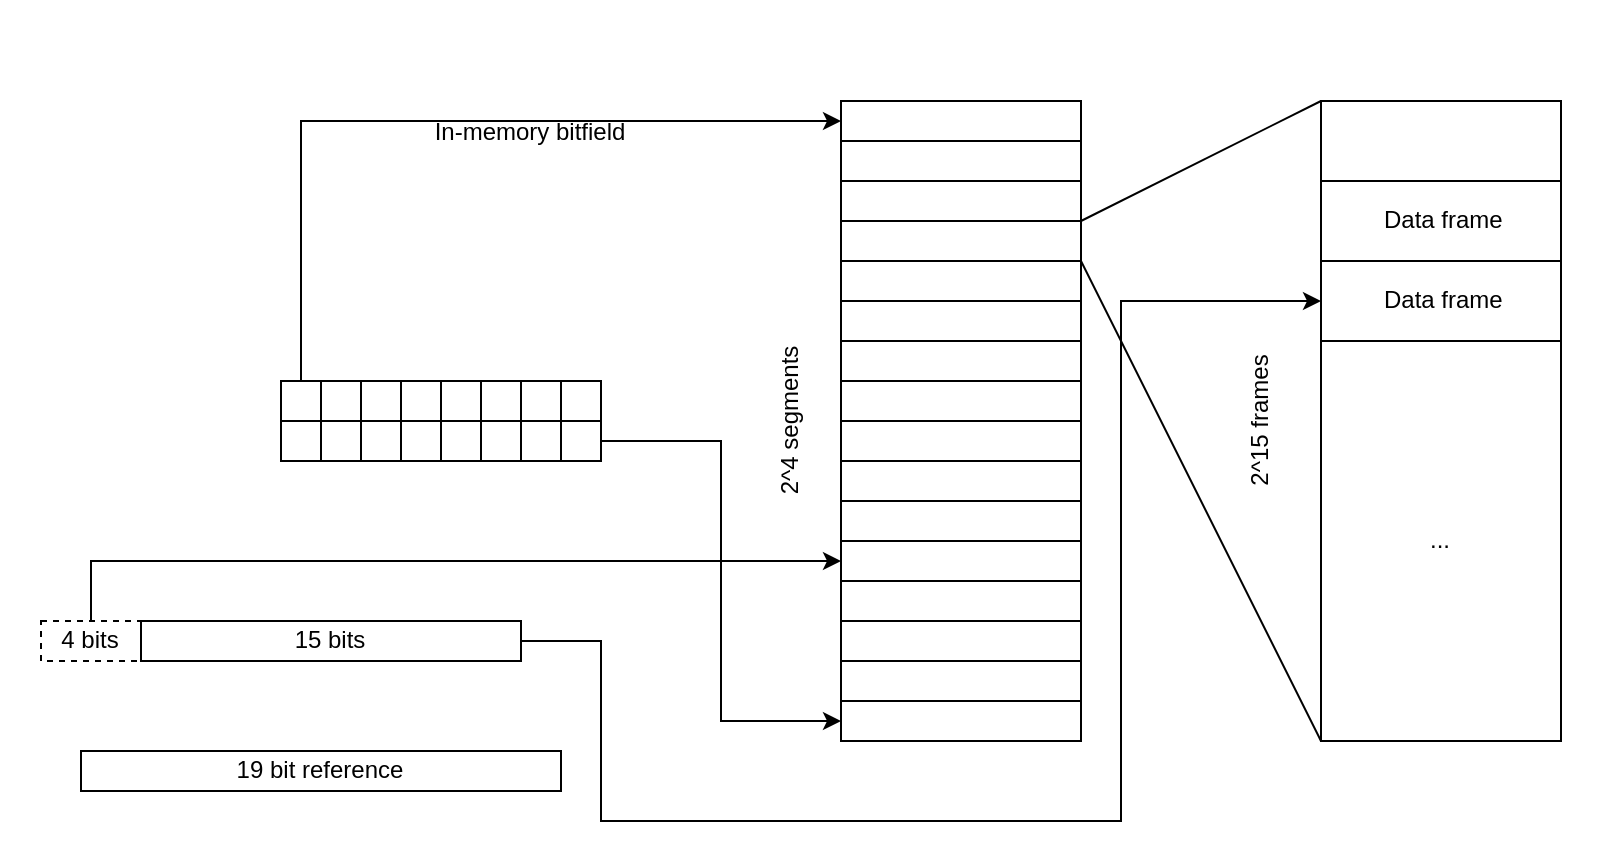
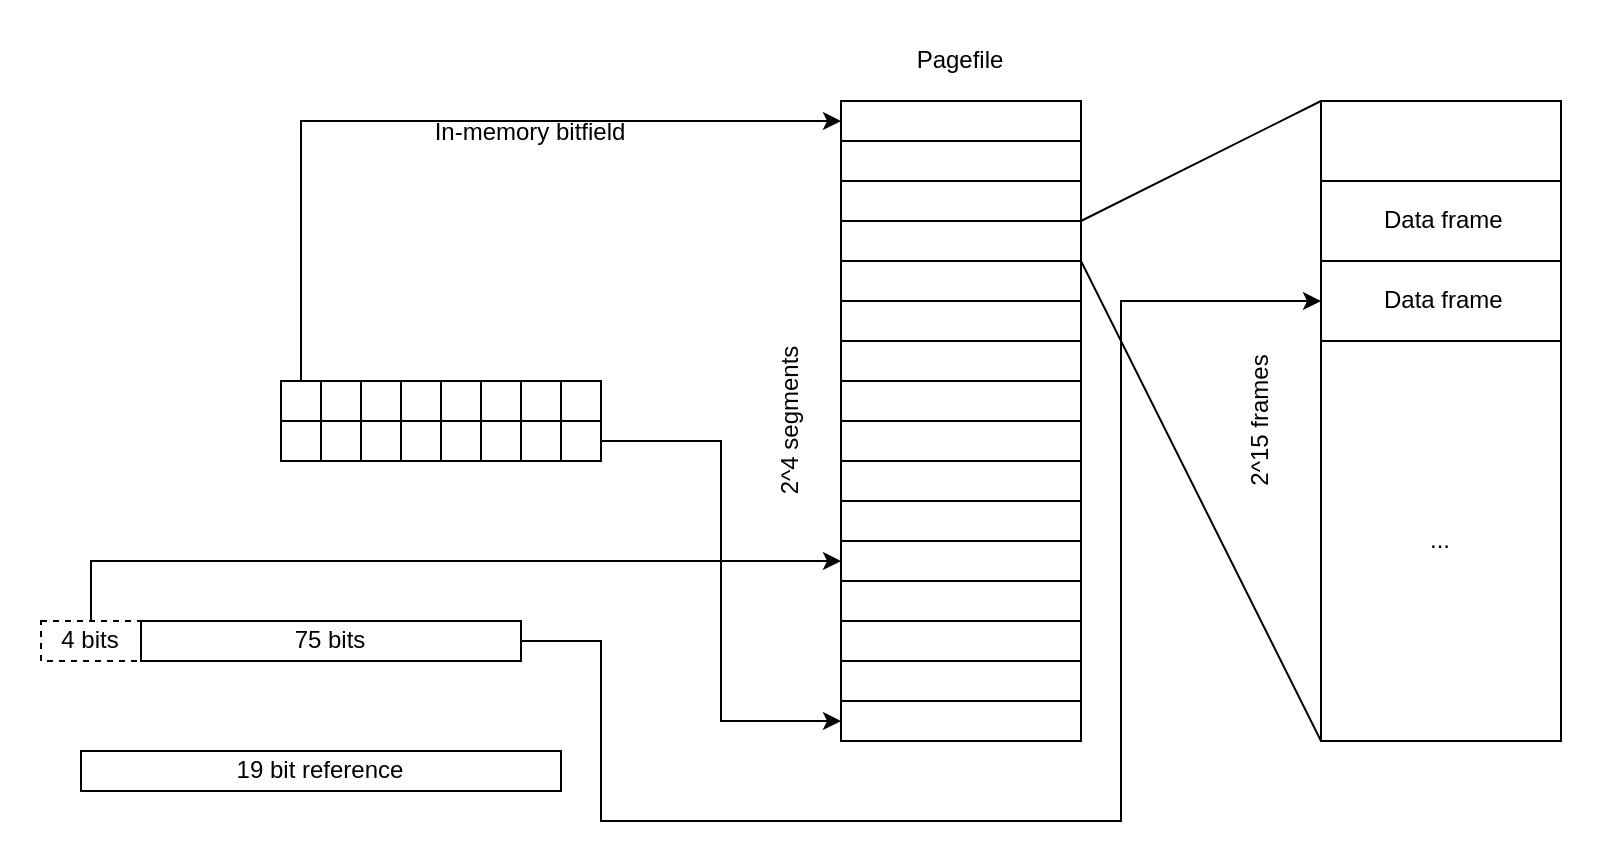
node "Pagefile": added
node "15 bits": label "15 bits" -> "75 bits"
